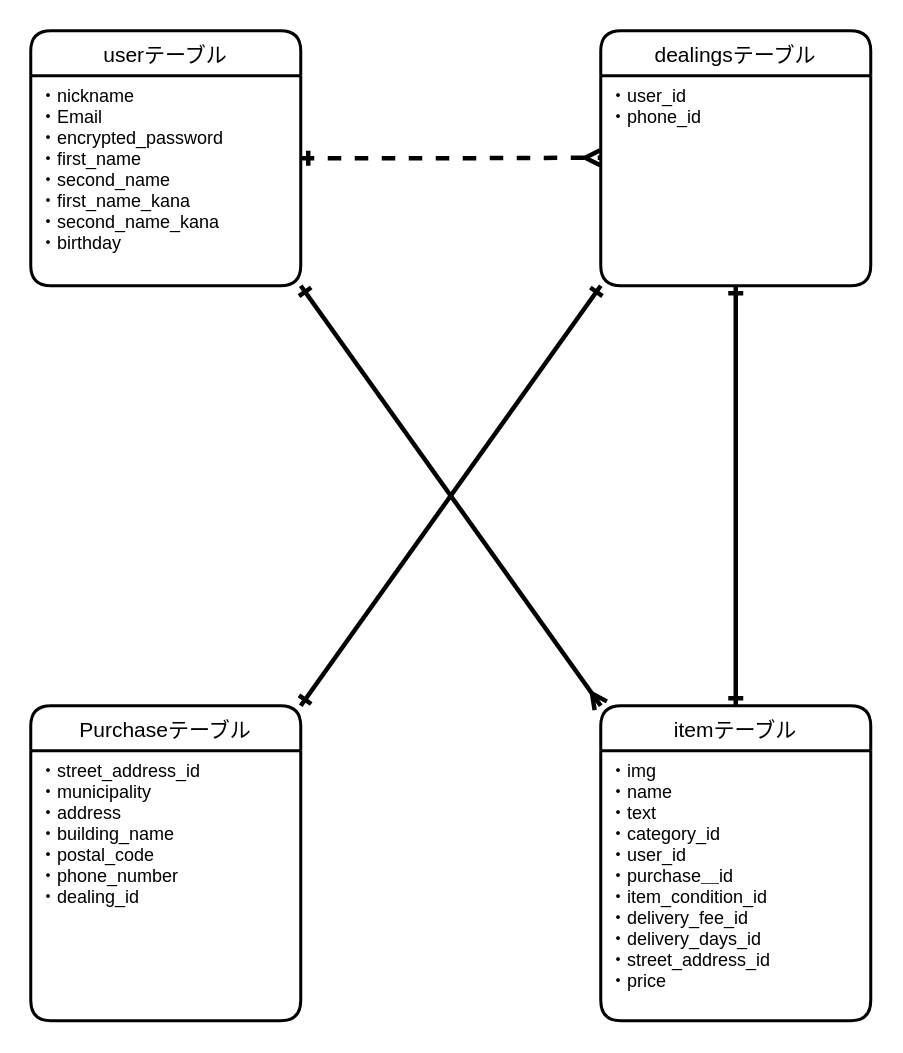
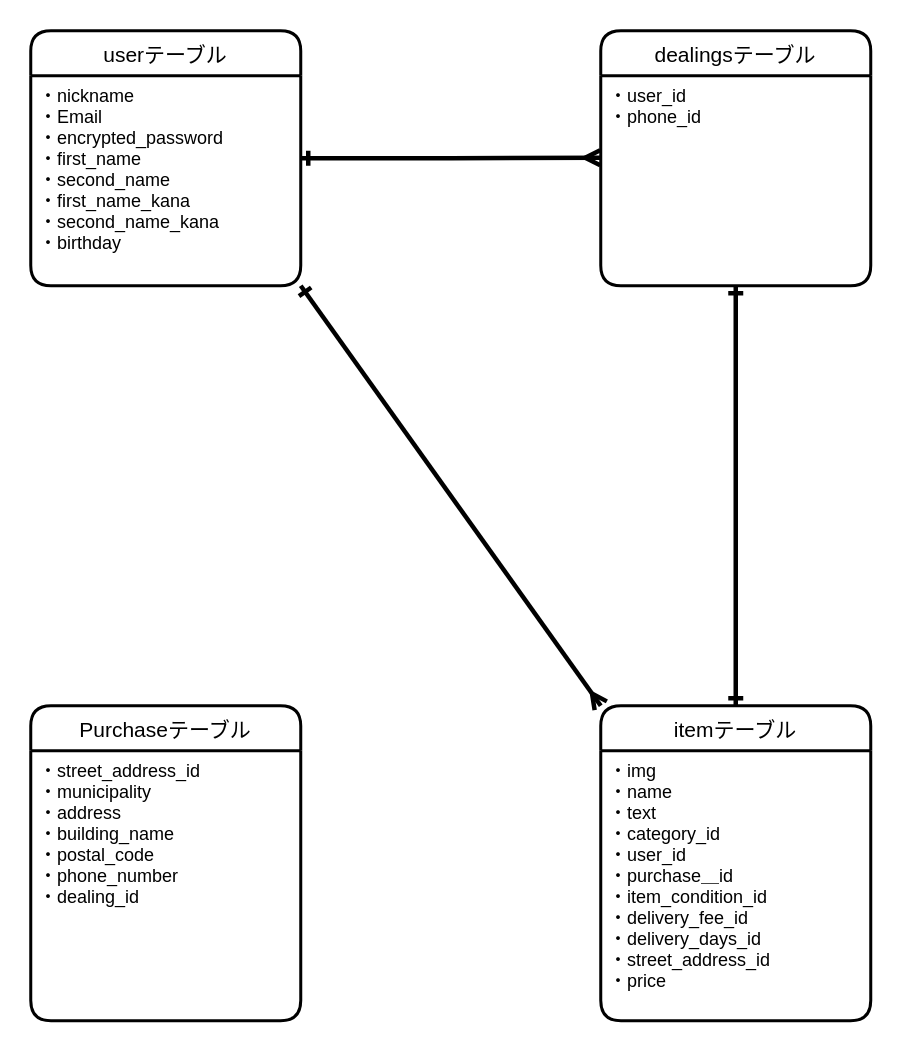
edge "userテーブル" -- "・user_id ・phone_id": style dashed -> solid
edge "・user_id ・phone_id" -- "Purchaseテーブル": removed
